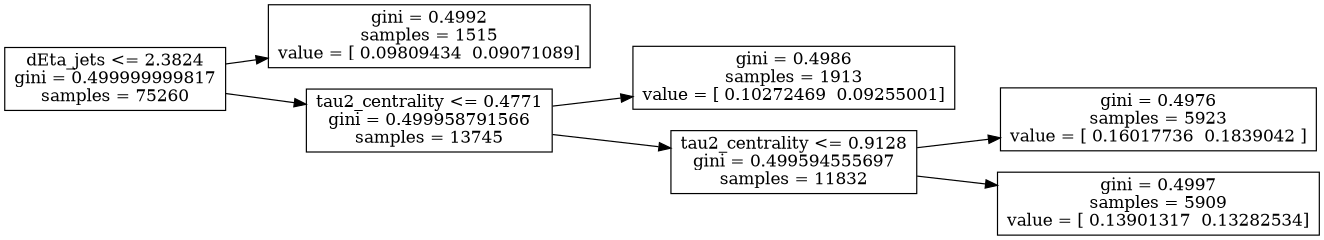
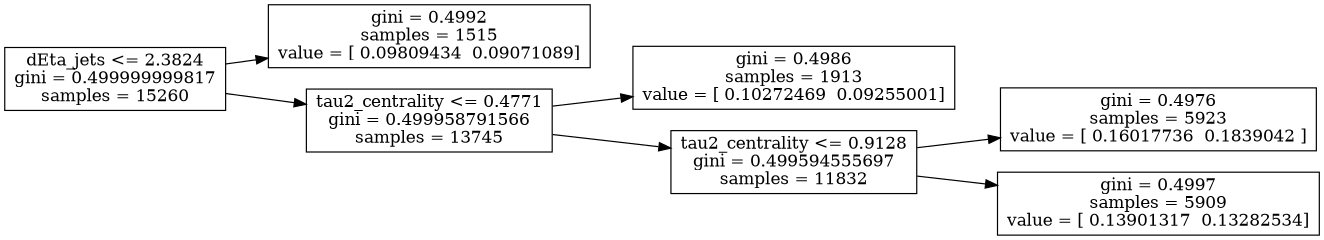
node "dEta_jets <= 2.3824 gini = 0.499999999817 samples = 75260": label "dEta_jets <= 2.3824 gini = 0.499999999817 samples = 75260" -> "dEta_jets <= 2.3824 gini = 0.499999999817 samples = 15260"
